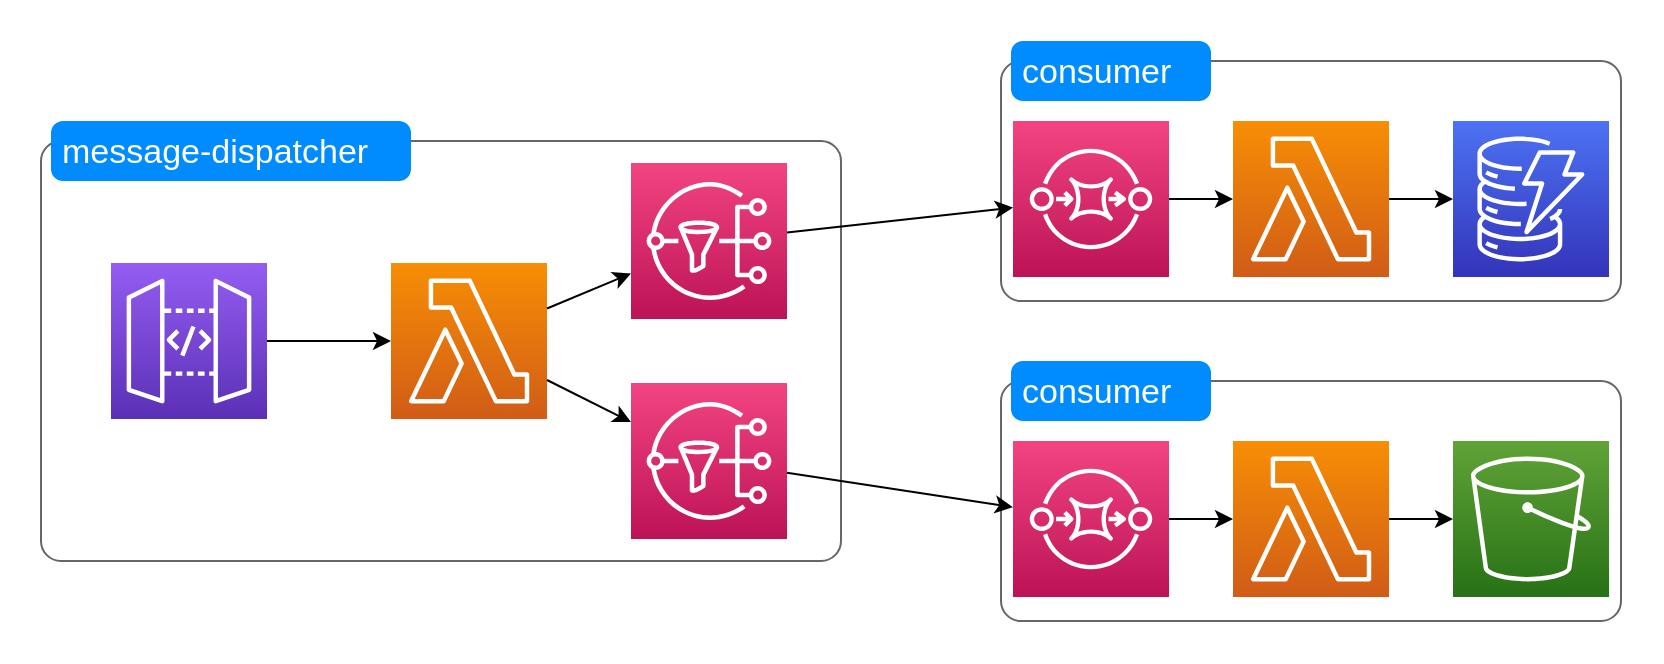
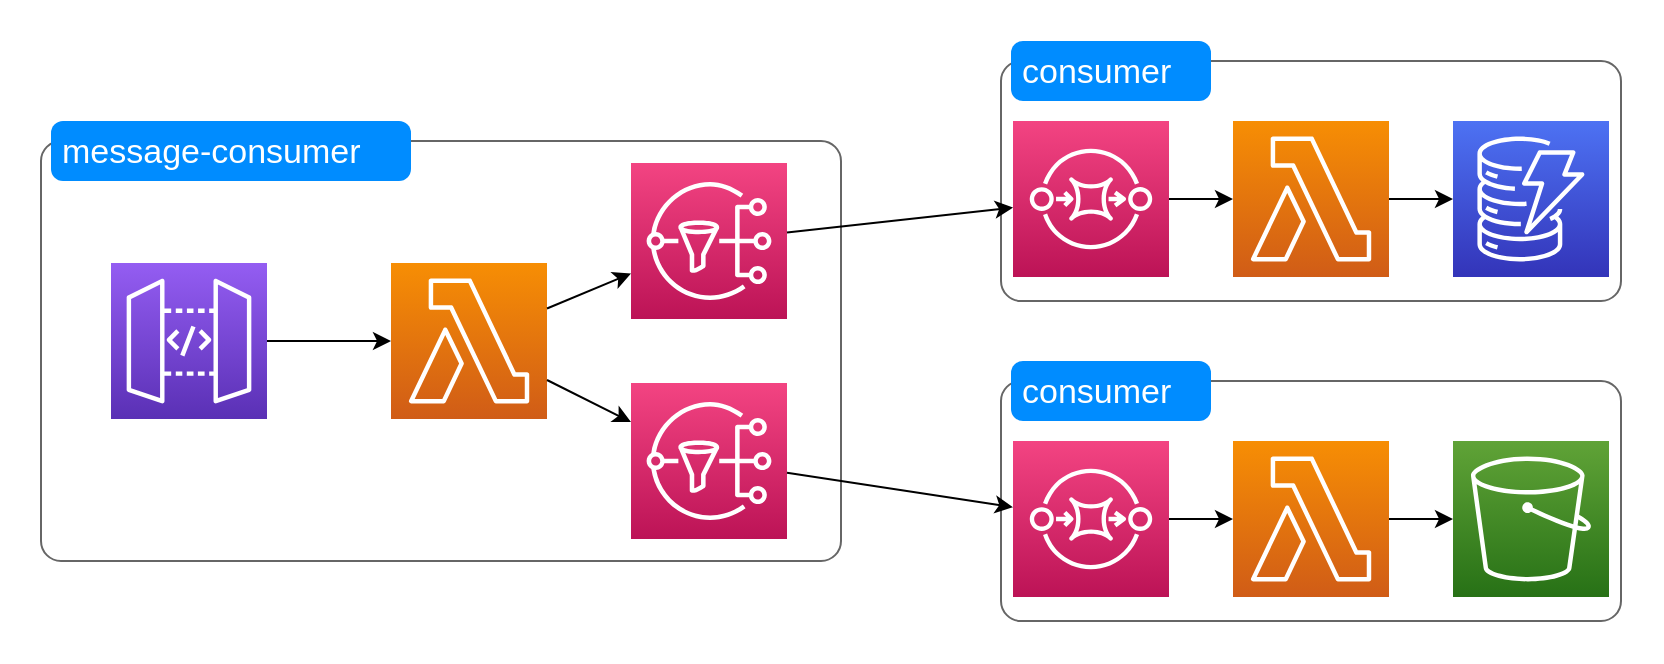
node "message-dispatcher": label "message-dispatcher" -> "message-consumer"
